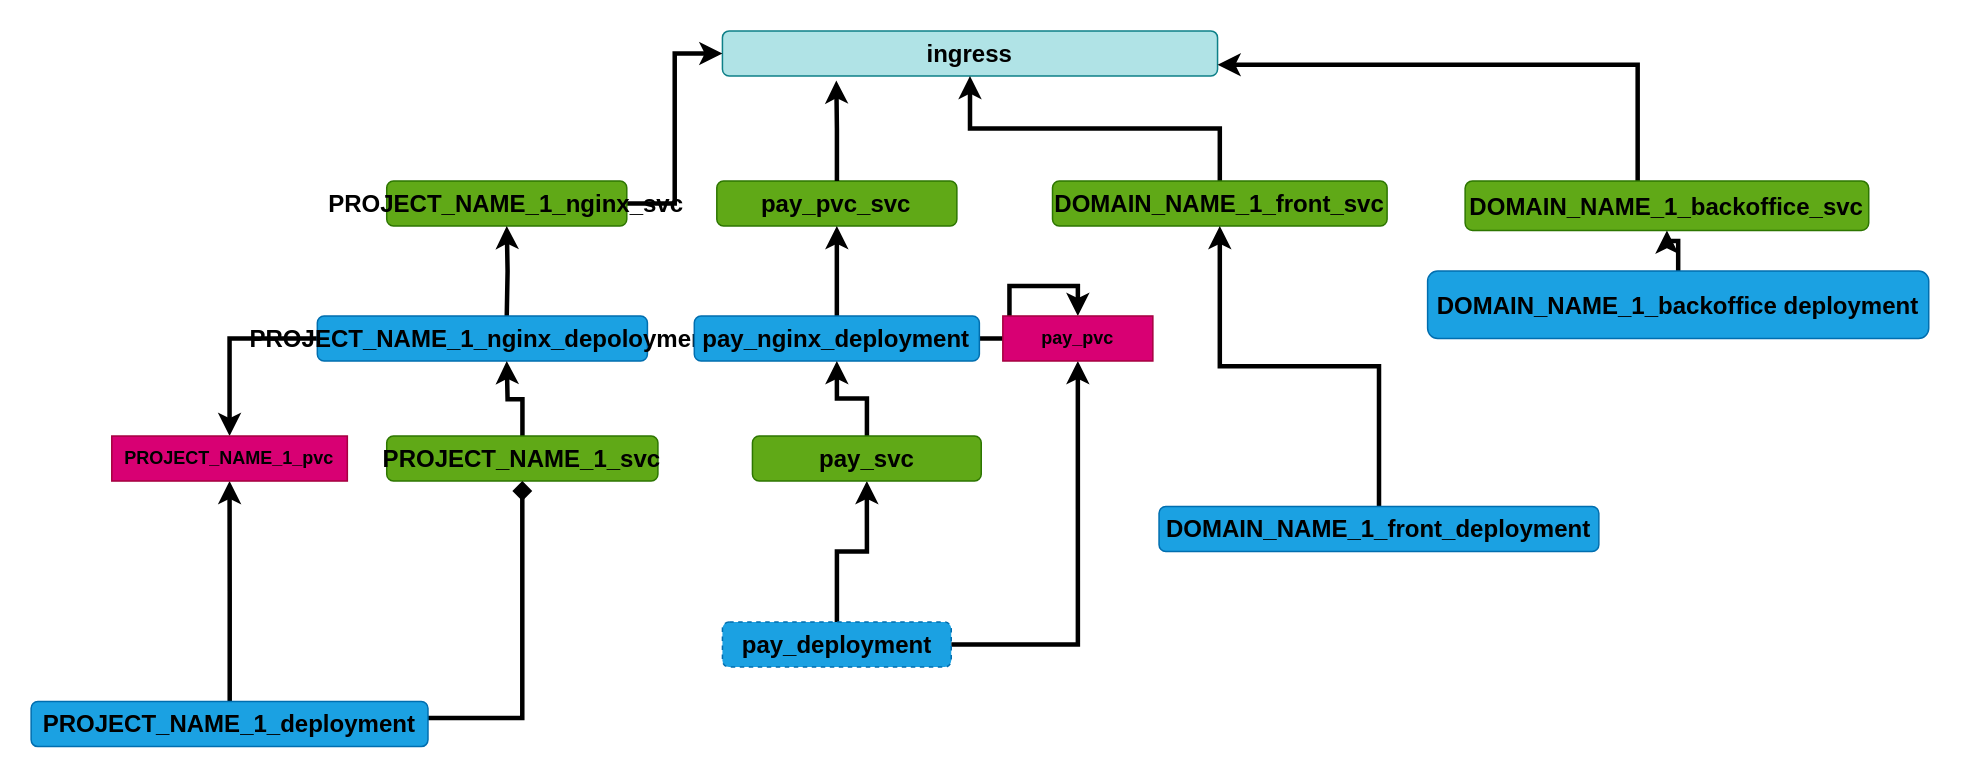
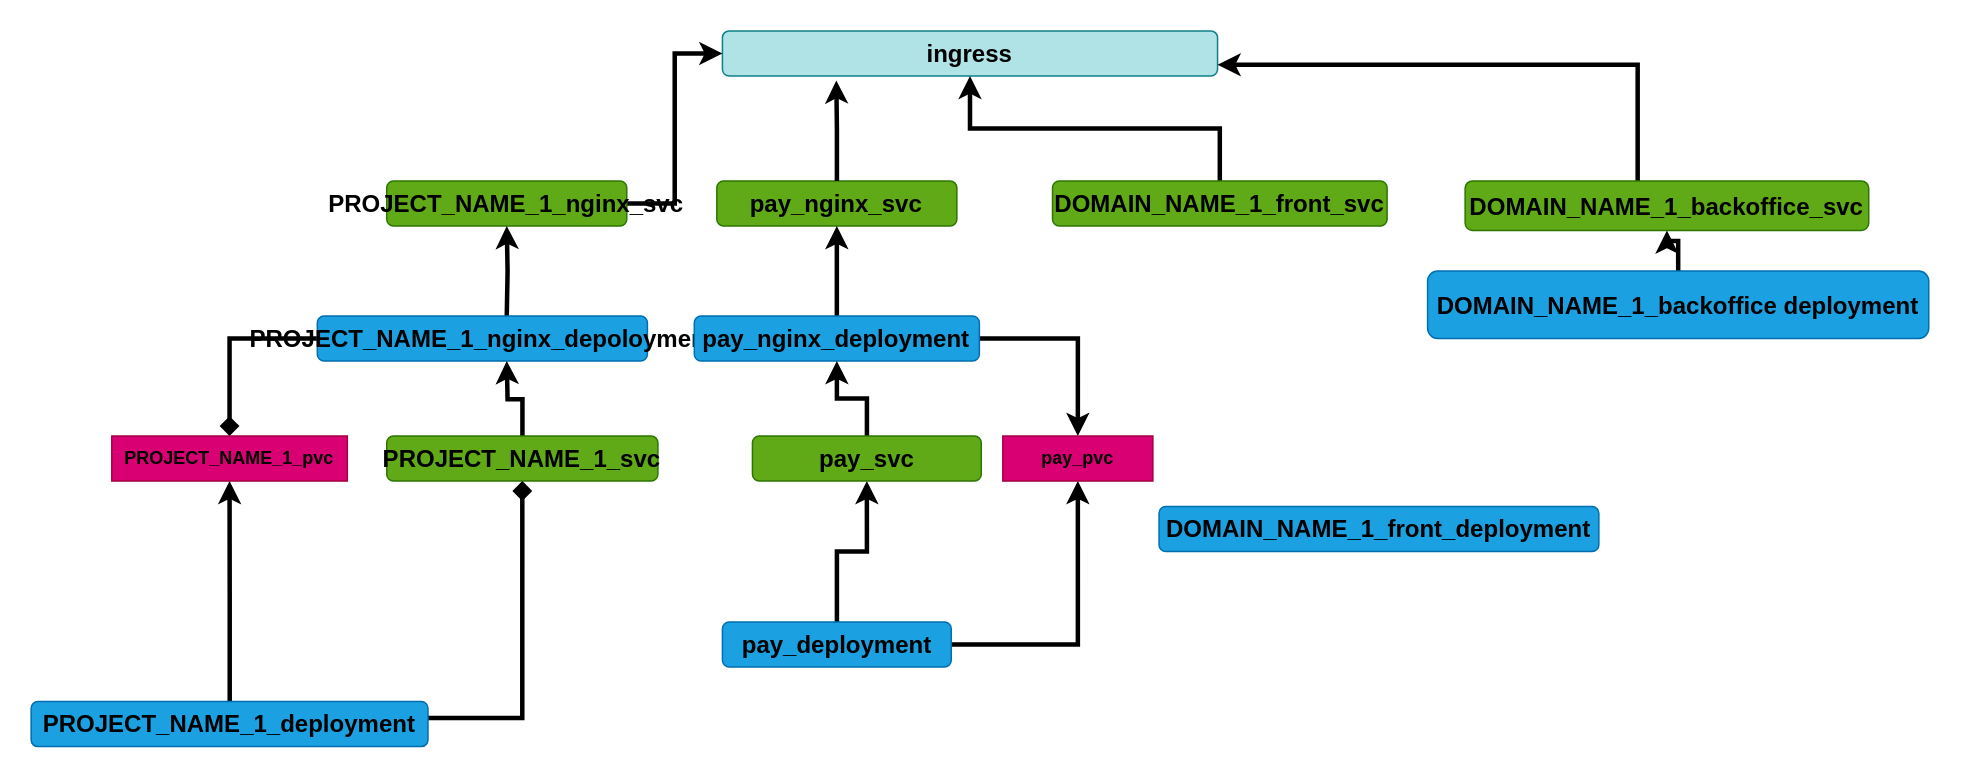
node "pay_pvc_svc": label "pay_pvc_svc" -> "pay_nginx_svc"
node "pay_pvc": moved (1078, 338) -> (1078, 458)
edge "DOMAIN_NAME_1_front_deployment" -> "DOMAIN_NAME_1_front_svc": removed
edge "PROJECT_NAME_1_nginx_depoloyment" -> "PROJECT_NAME_1_pvc": arrowhead classic -> diamond
node "pay_deployment": style dashed -> solid
